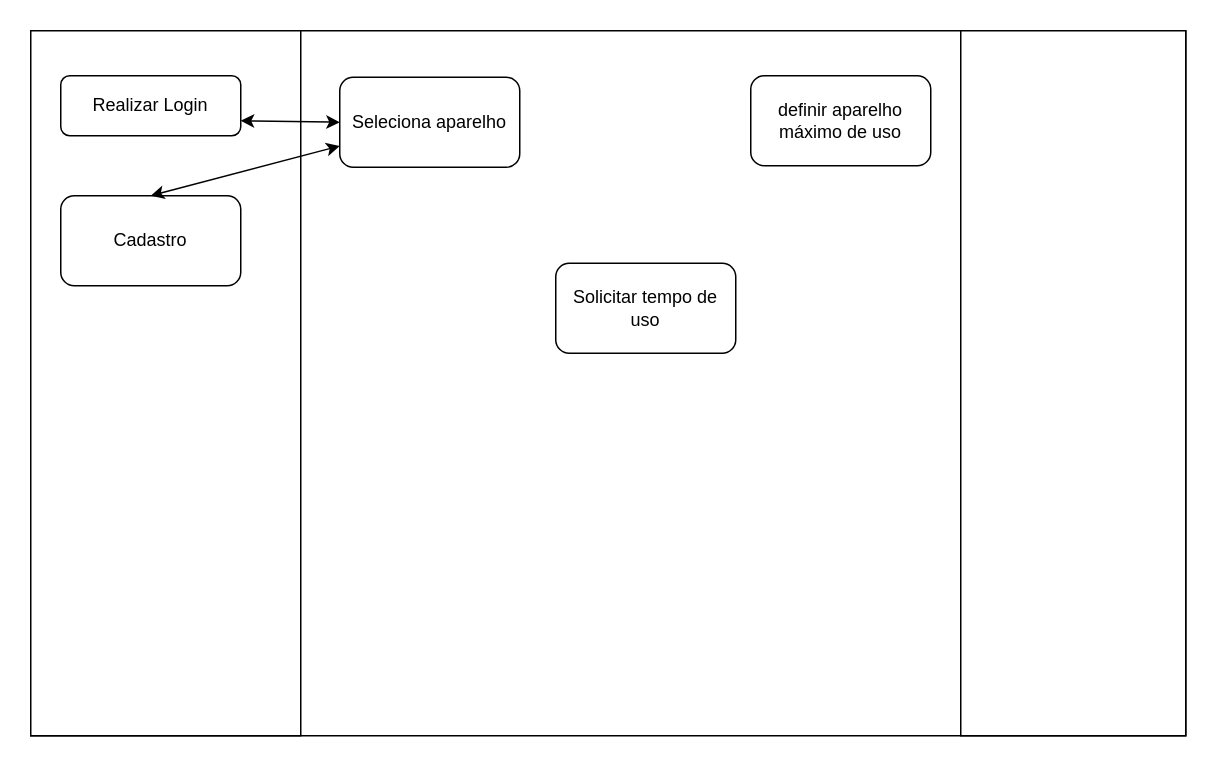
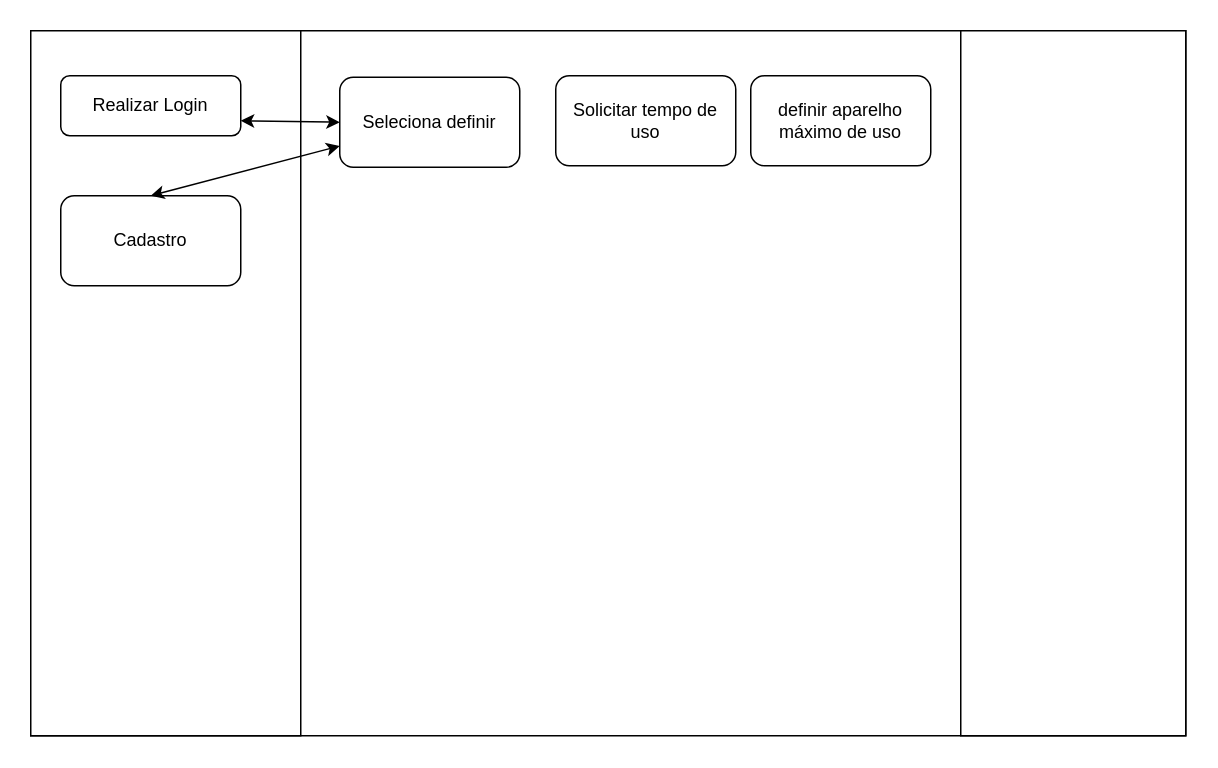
node "Seleciona aparelho": label "Seleciona aparelho" -> "Seleciona definir"
node "Solicitar tempo de uso": moved (646, 308) -> (646, 121)
